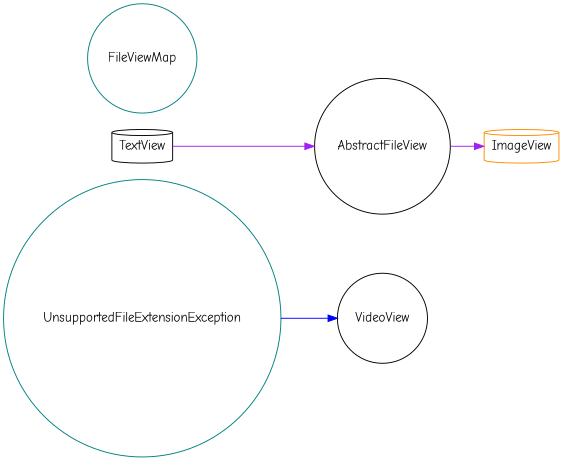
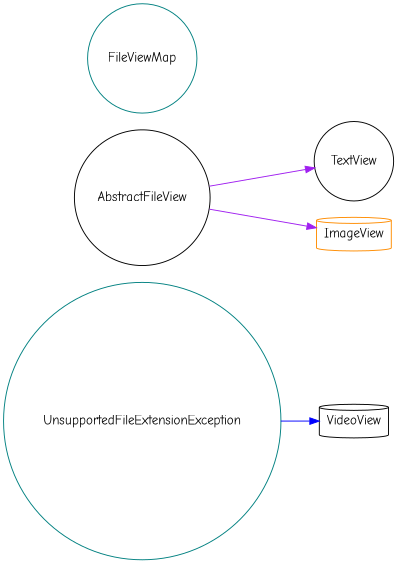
node "TextView": shape cylinder -> circle
edge "TextView" -> "AbstractFileView": reversed
node "VideoView": shape circle -> cylinder
